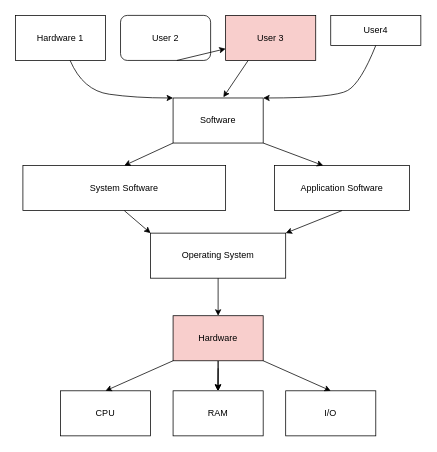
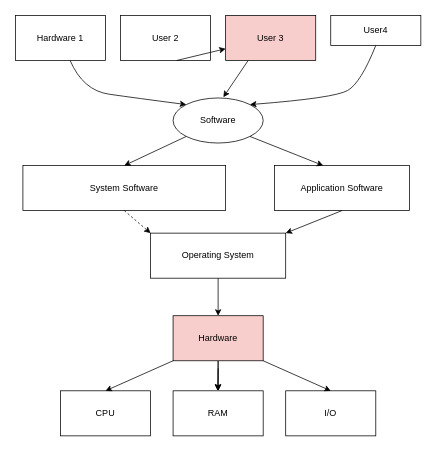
node "User 2": shape rounded rectangle -> rectangle
node "Software": shape rectangle -> ellipse
edge "System Software" -> "Operating System": style solid -> dashed
